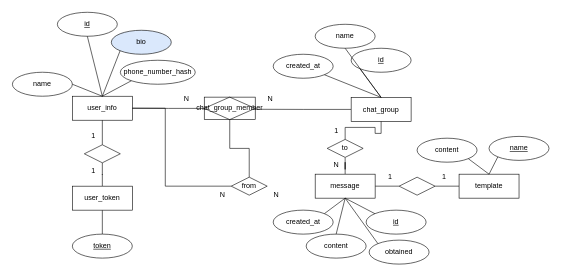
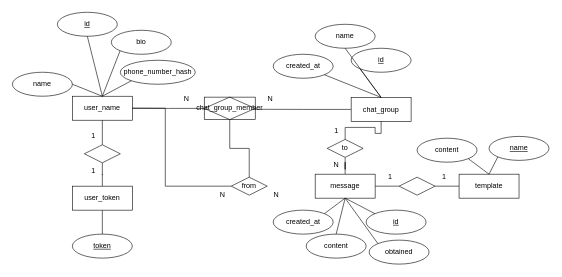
node "bio": fillcolor #dae8fc -> #ffffff
node "user_info": label "user_info" -> "user_name"
